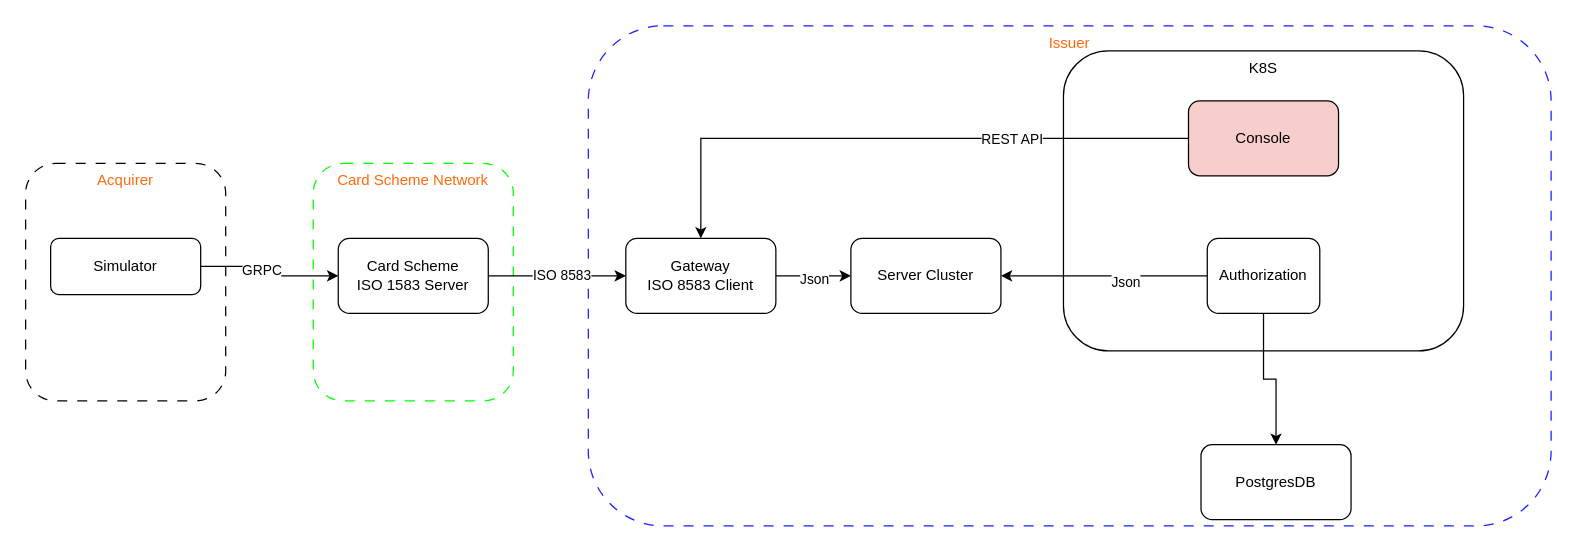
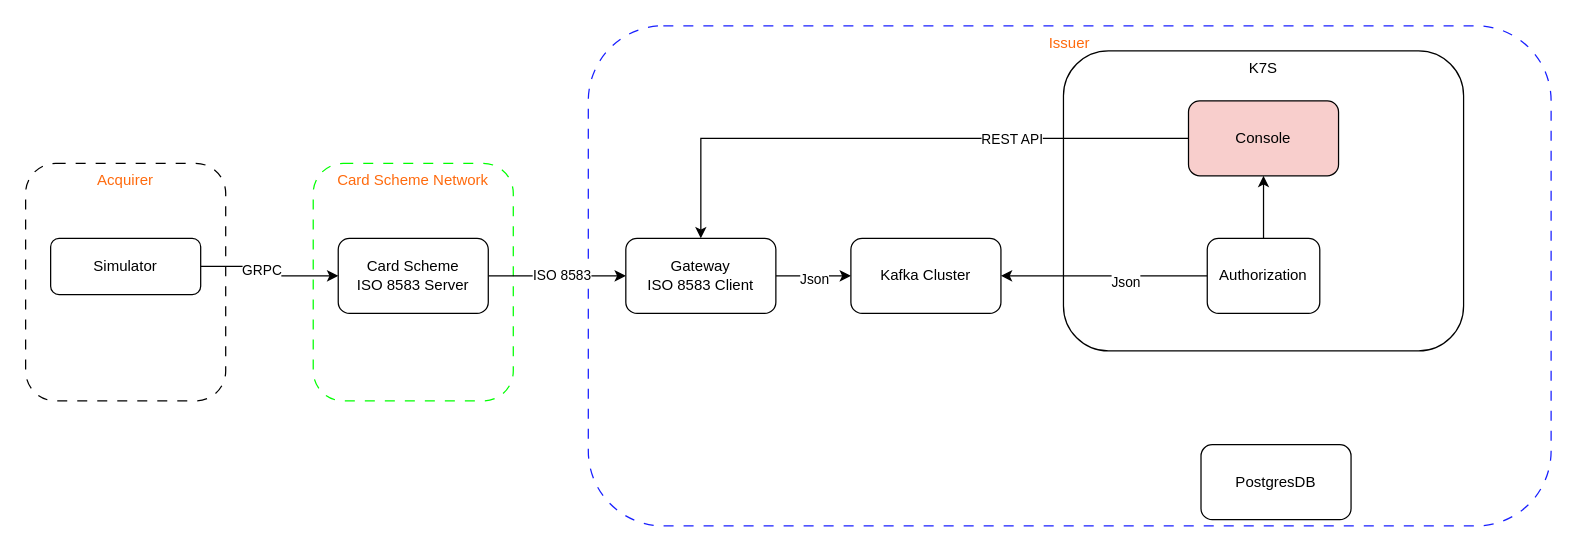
node "K8S": label "K8S" -> "K7S"
node "Card Scheme ISO 1583 Server": label "Card Scheme ISO 1583 Server" -> "Card Scheme ISO 8583 Server"
node "Server Cluster": label "Server Cluster" -> "Kafka Cluster"
edge "Authorization" -> "PostgresDB": now "Authorization" -> "Console"
